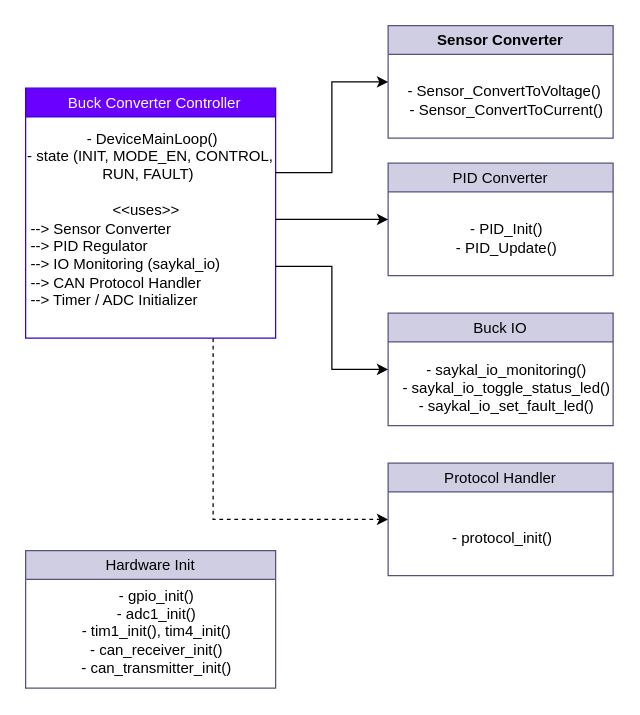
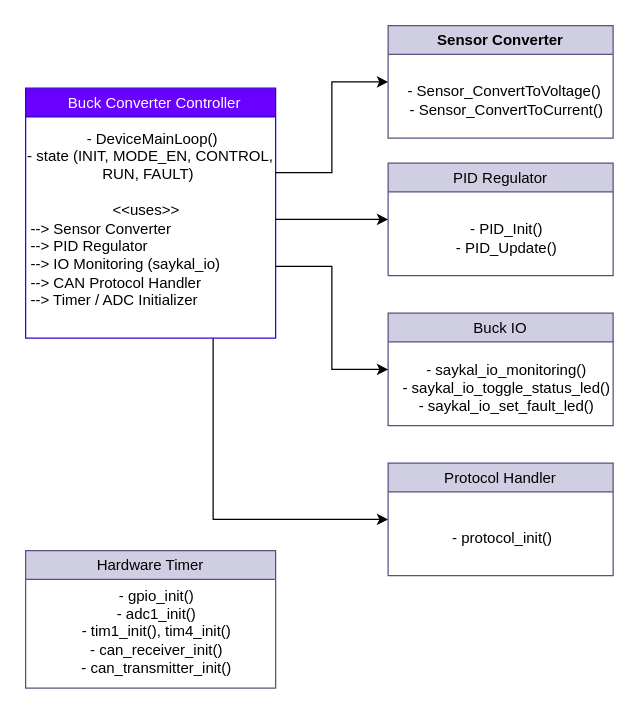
node "PID Converter": label "PID Converter" -> "PID Regulator"
edge "Buck Converter Controller" -> "- protocol_init()": style dashed -> solid
node "Hardware Init": label "Hardware Init" -> "Hardware Timer"
